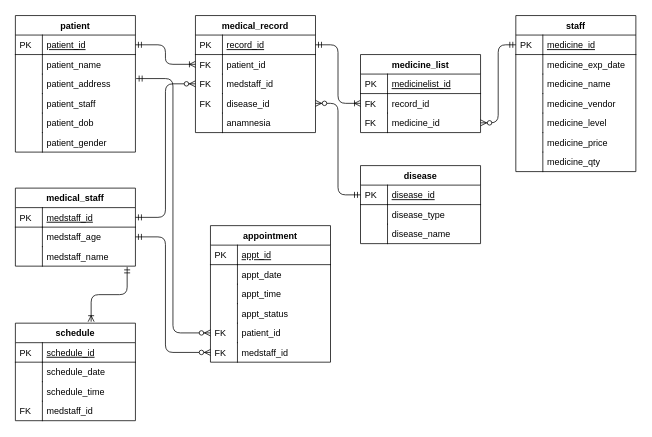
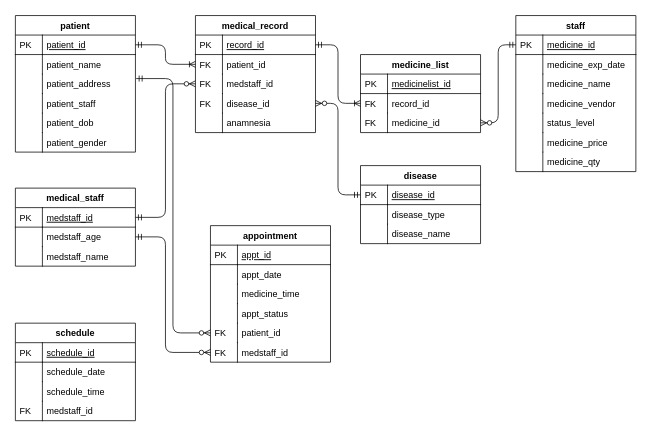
node "medicine_level": label "medicine_level" -> "status_level"
edge "medstaff_name" -- "schedule": removed
node "appt_time": label "appt_time" -> "medicine_time"
